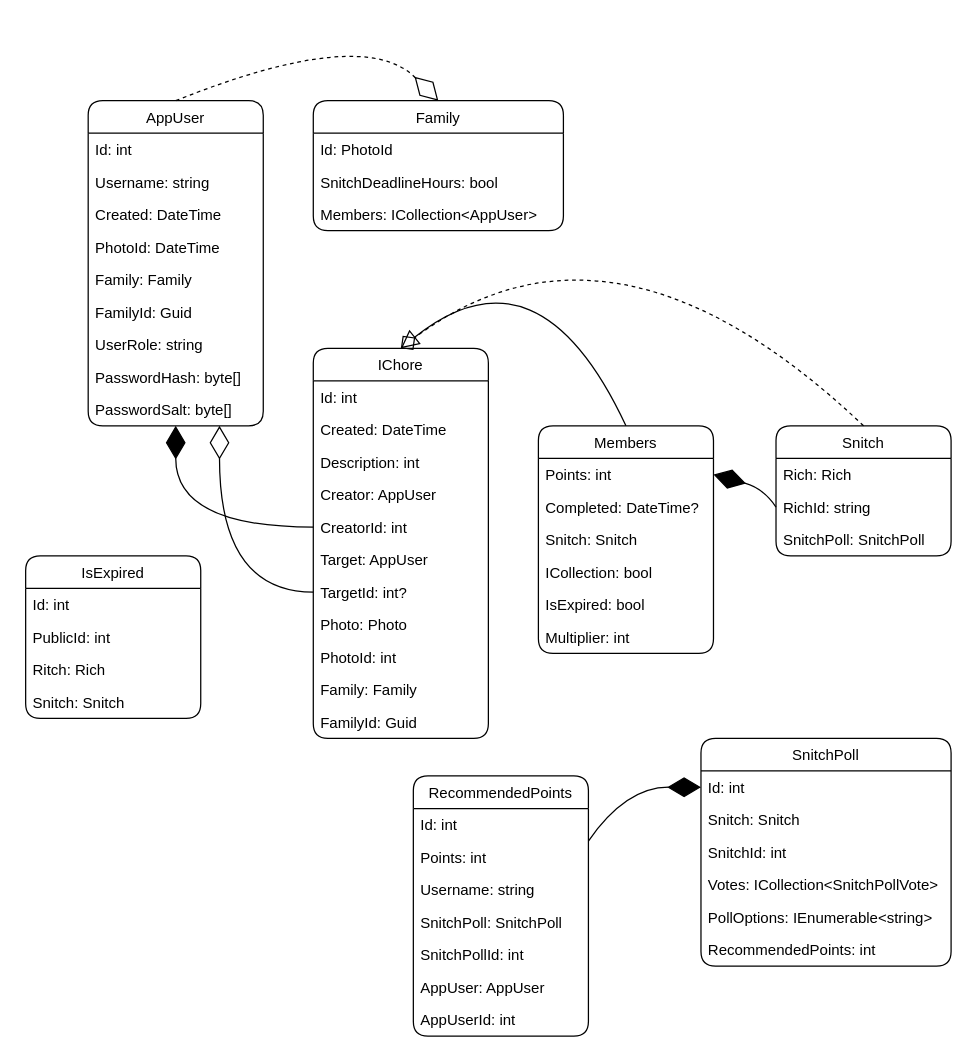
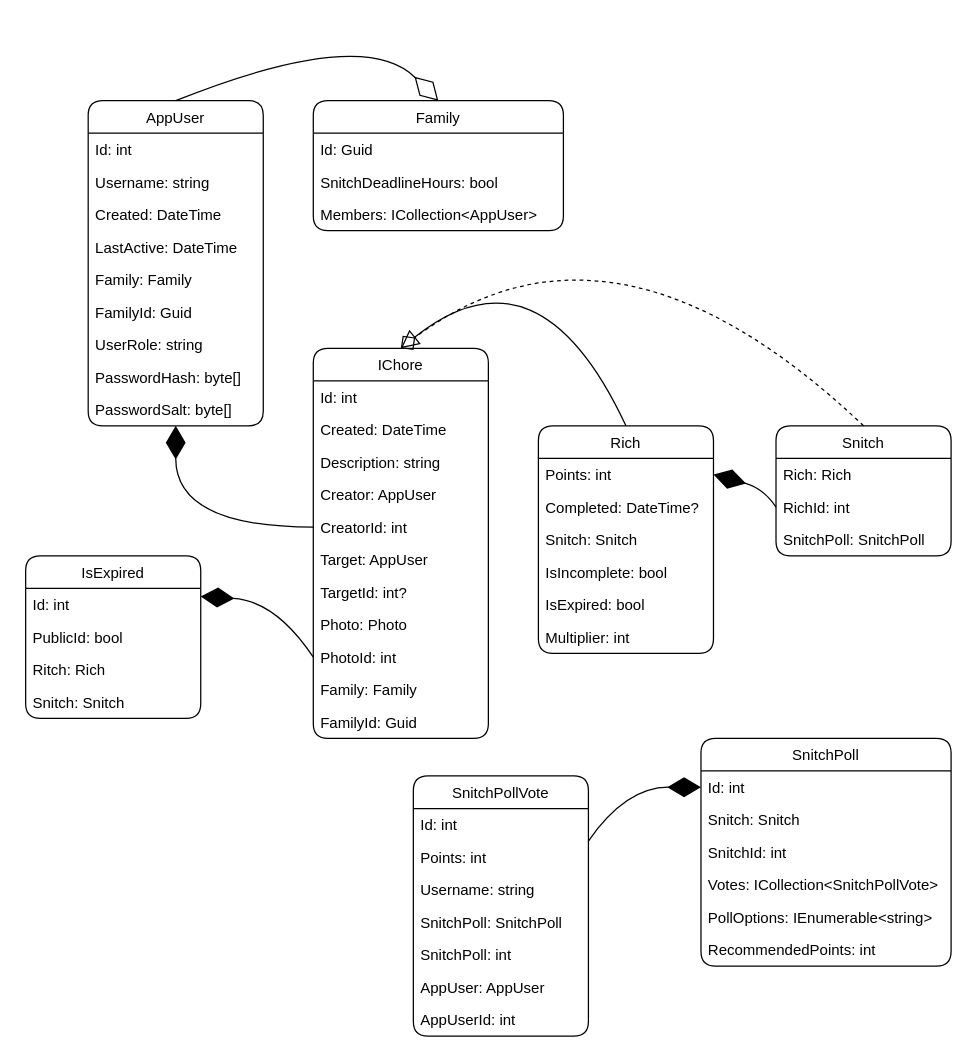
edge "AppUser" -> "Family": style dashed -> solid
node "Id: PhotoId": label "Id: PhotoId" -> "Id: Guid"
node "PhotoId: DateTime": label "PhotoId: DateTime" -> "LastActive: DateTime"
node "Members": label "Members" -> "Rich"
node "Description: int": label "Description: int" -> "Description: string"
node "RichId: string": label "RichId: string" -> "RichId: int"
edge "TargetId: int?" -> "AppUser": removed
node "ICollection: bool": label "ICollection: bool" -> "IsIncomplete: bool"
edge "PhotoId: int" -> "IsExpired": added
node "PublicId: int": label "PublicId: int" -> "PublicId: bool"
node "RecommendedPoints": label "RecommendedPoints" -> "SnitchPollVote"
node "SnitchPollId: int": label "SnitchPollId: int" -> "SnitchPoll: int"
